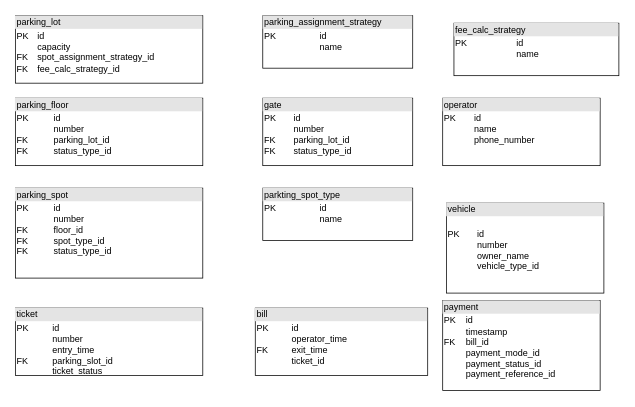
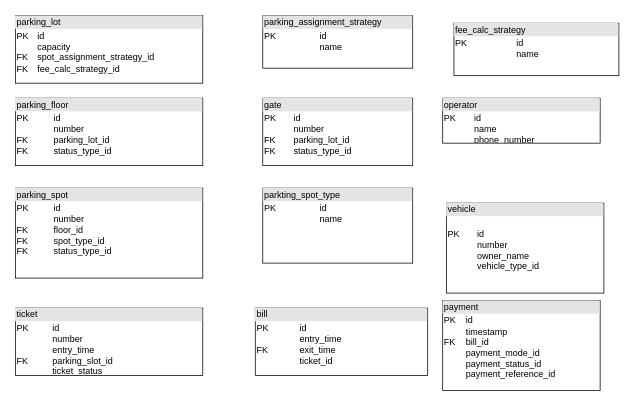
node "operator PK id name phone_number": size 158x68 -> 158x45
node "parkting_spot_type PK id name": size 150x53 -> 150x75
node "bill PK FK id operator_time exit_time ticket_id": label "bill PK FK id operator_time exit_time ticket_id" -> "bill PK FK id entry_time exit_time ticket_id"
